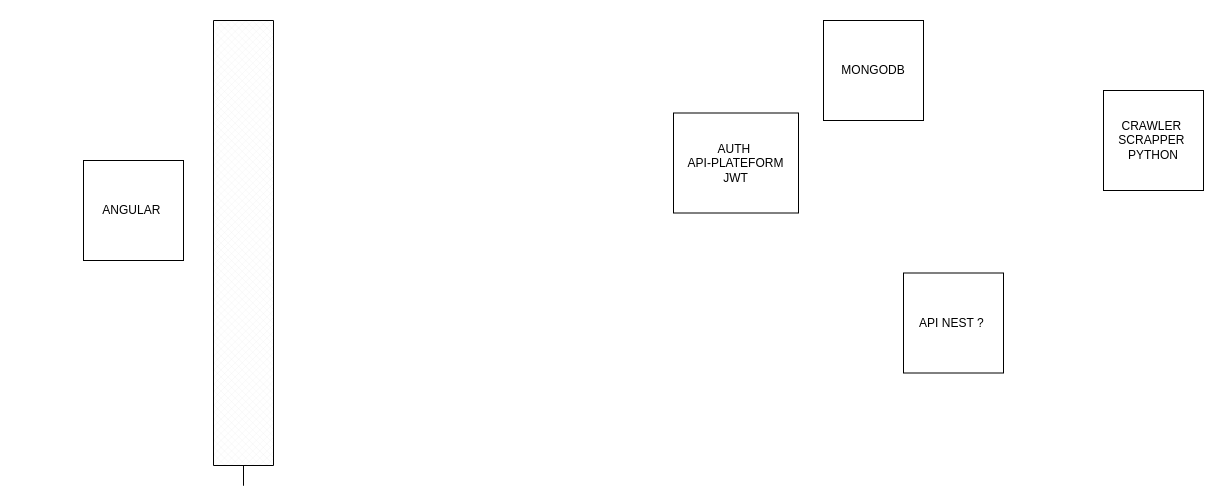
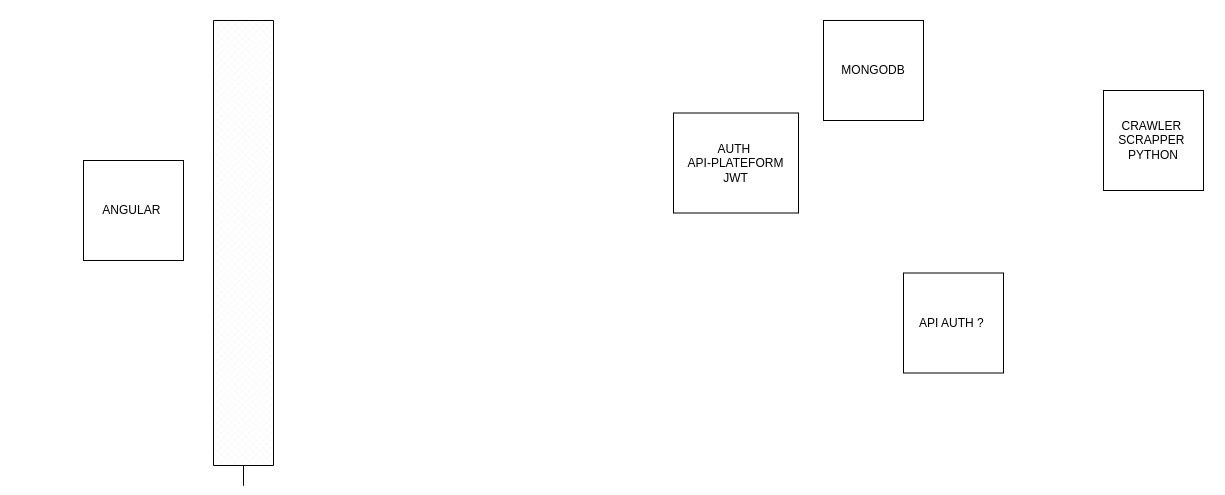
node "API NEST ?": label "API NEST ?" -> "API AUTH ?"
